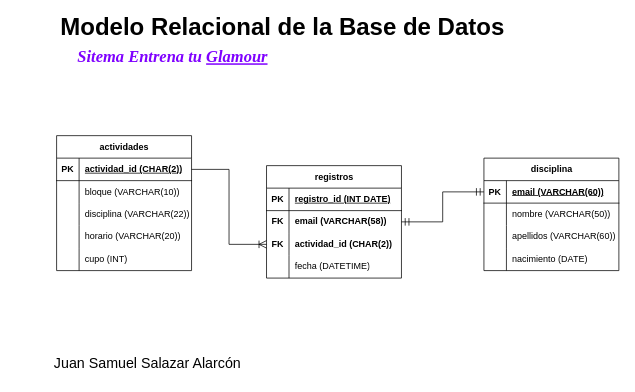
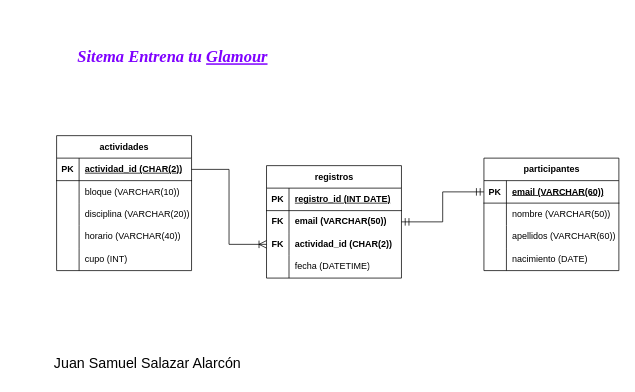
node "Modelo Relacional de la Base de Datos": removed
node "disciplina": label "disciplina" -> "participantes"
node "disciplina (VARCHAR(22))": label "disciplina (VARCHAR(22))" -> "disciplina (VARCHAR(20))"
node "email (VARCHAR(58))": label "email (VARCHAR(58))" -> "email (VARCHAR(50))"
node "horario (VARCHAR(20))": label "horario (VARCHAR(20))" -> "horario (VARCHAR(40))"
